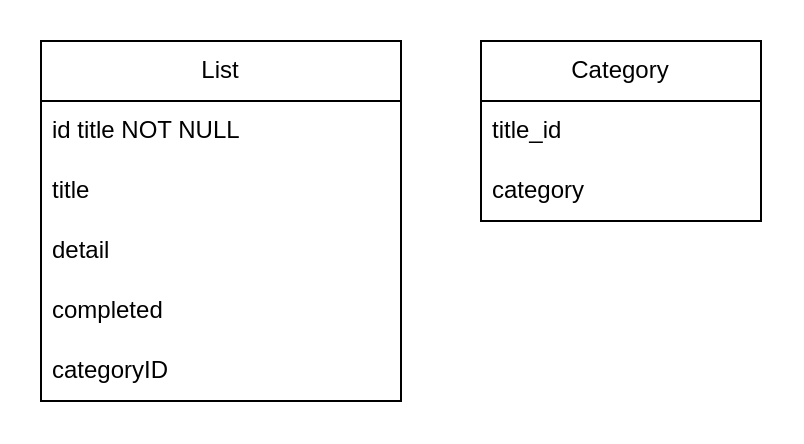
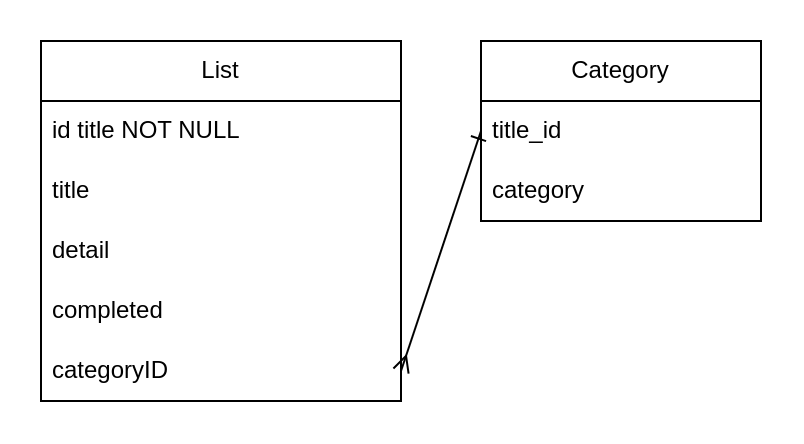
edge "title_id" -- "categoryID": added
